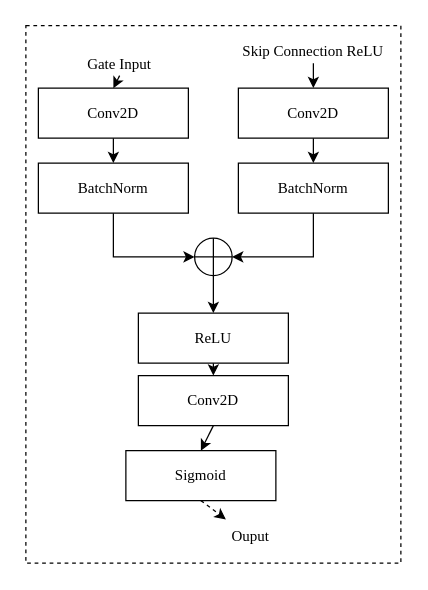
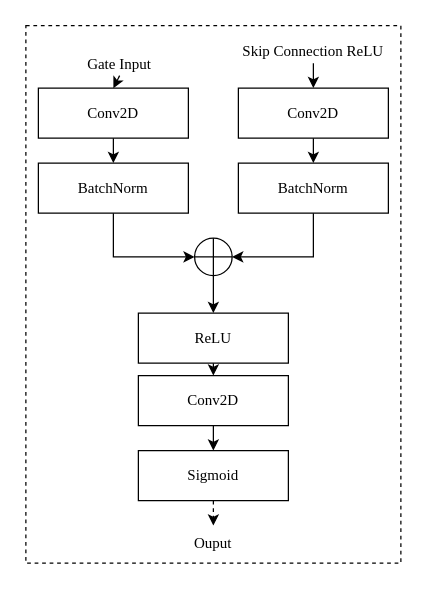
node "Sigmoid": moved (201, 476) -> (213, 476)
node "Ouput": moved (251, 538) -> (213, 544)
